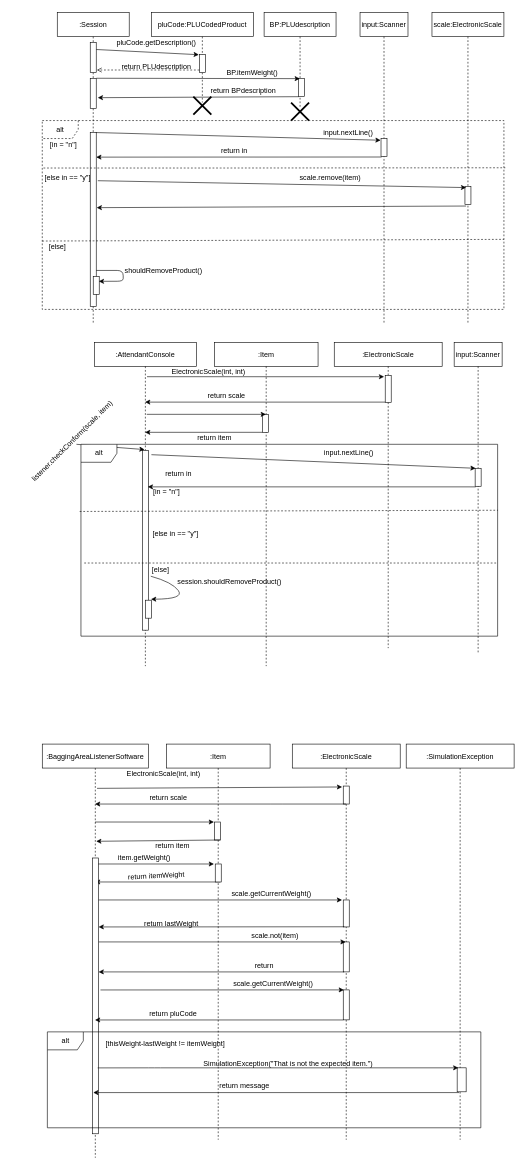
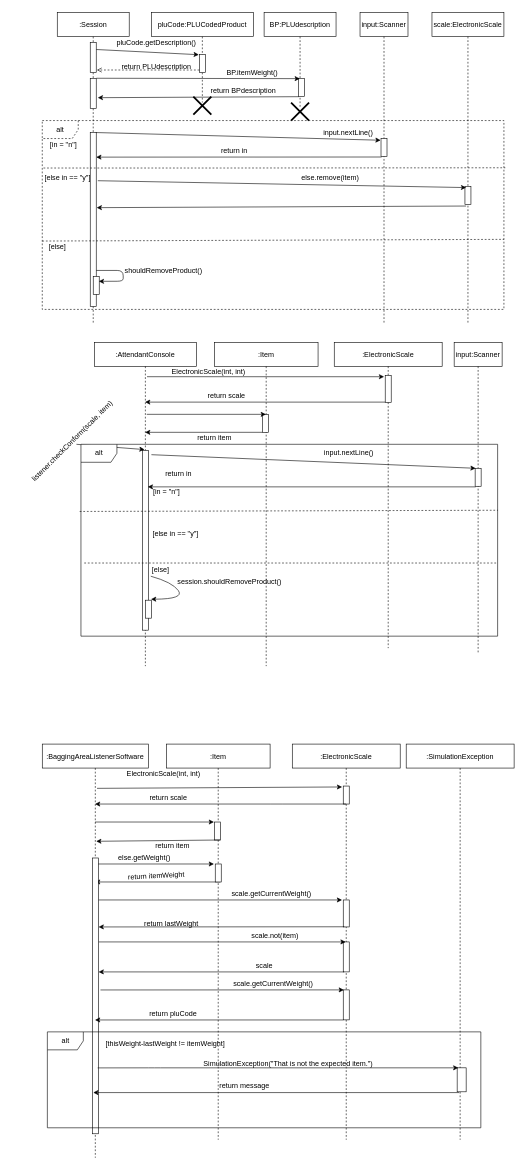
node "scale.remove(item)": label "scale.remove(item)" -> "else.remove(item)"
node "item.getWeight()": label "item.getWeight()" -> "else.getWeight()"
node "return": label "return" -> "scale"
